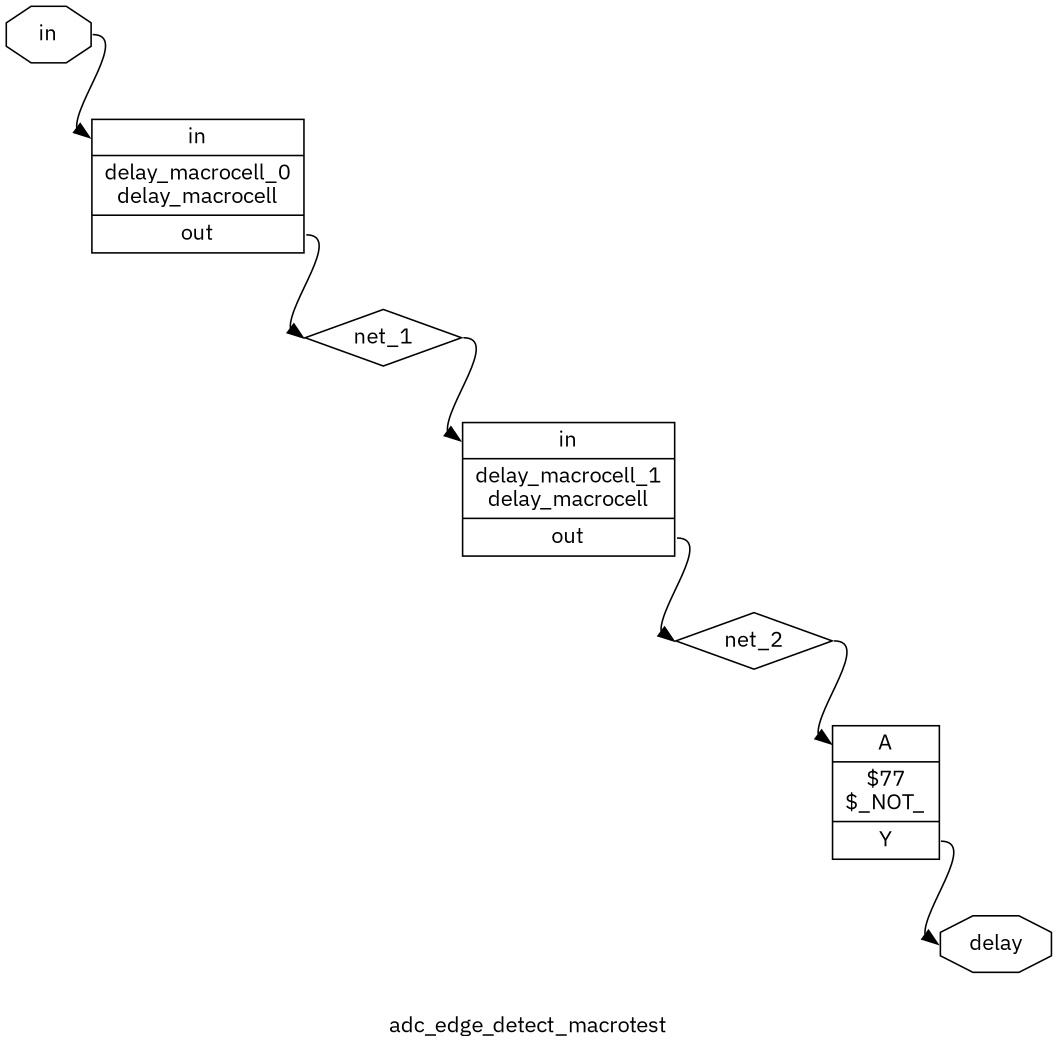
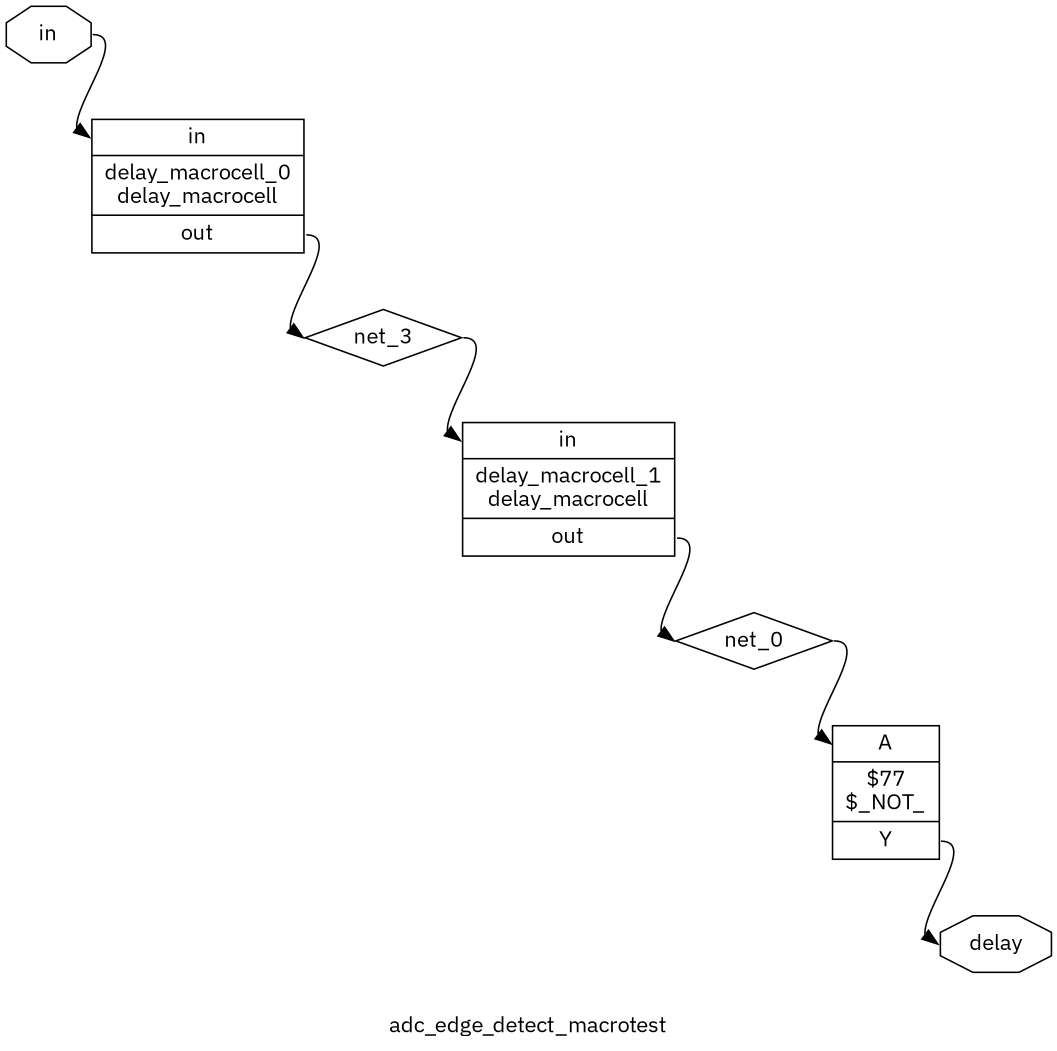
node "net_1": label "net_1" -> "net_3"
node "net_2": label "net_2" -> "net_0"
